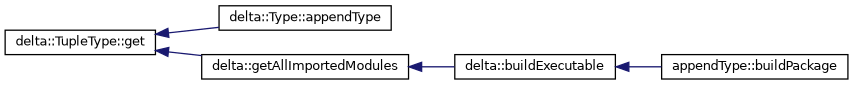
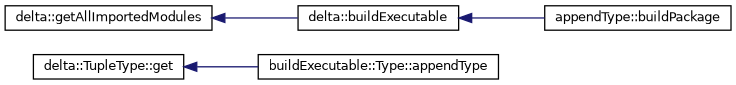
node "delta::Type::appendType": label "delta::Type::appendType" -> "buildExecutable::Type::appendType"
edge "delta::getAllImportedModules" -> "delta::TupleType::get": removed
